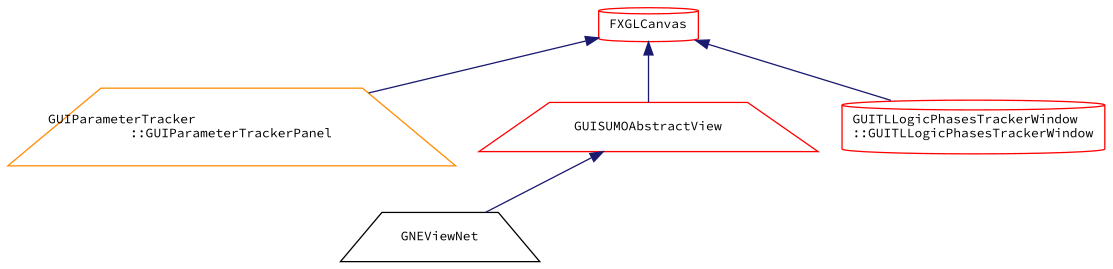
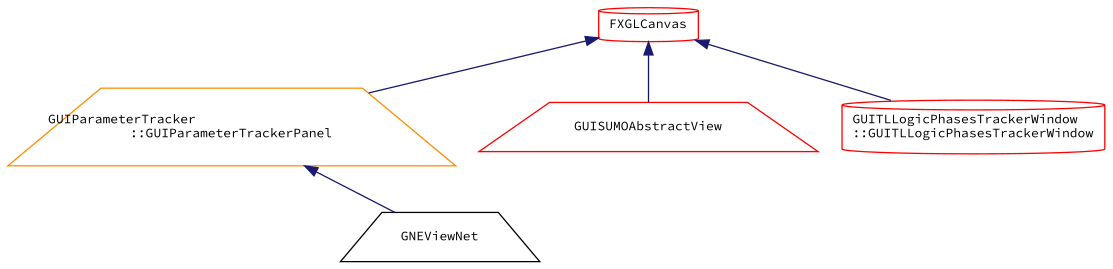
edge "GNEViewNet" -> "GUISUMOAbstractView": now "GNEViewNet" -> "GUIParameterTracker ::GUIParameterTrackerPanel"
